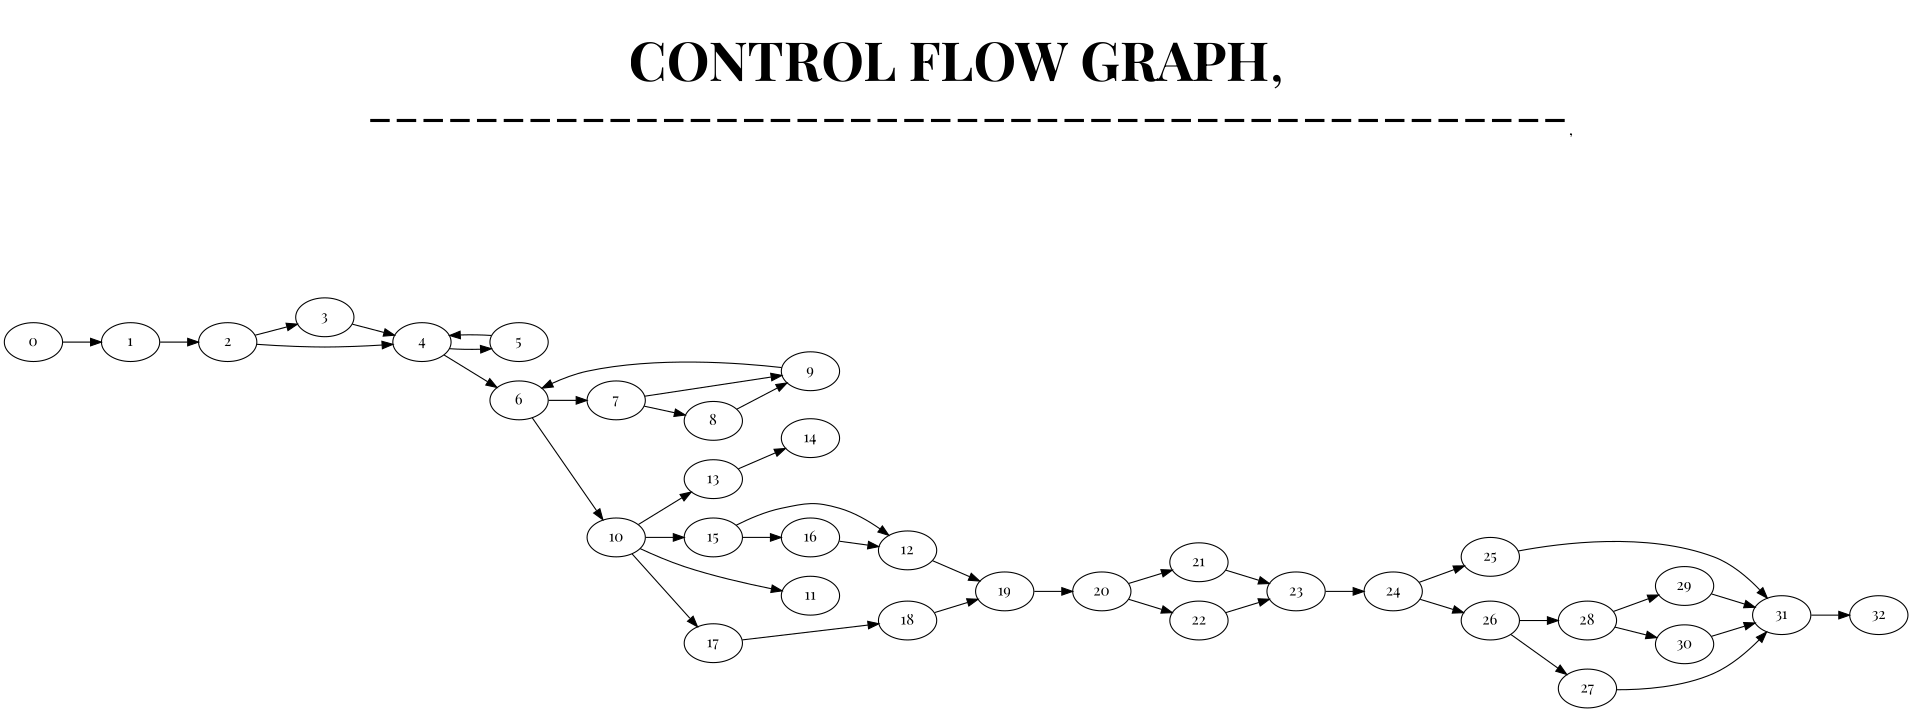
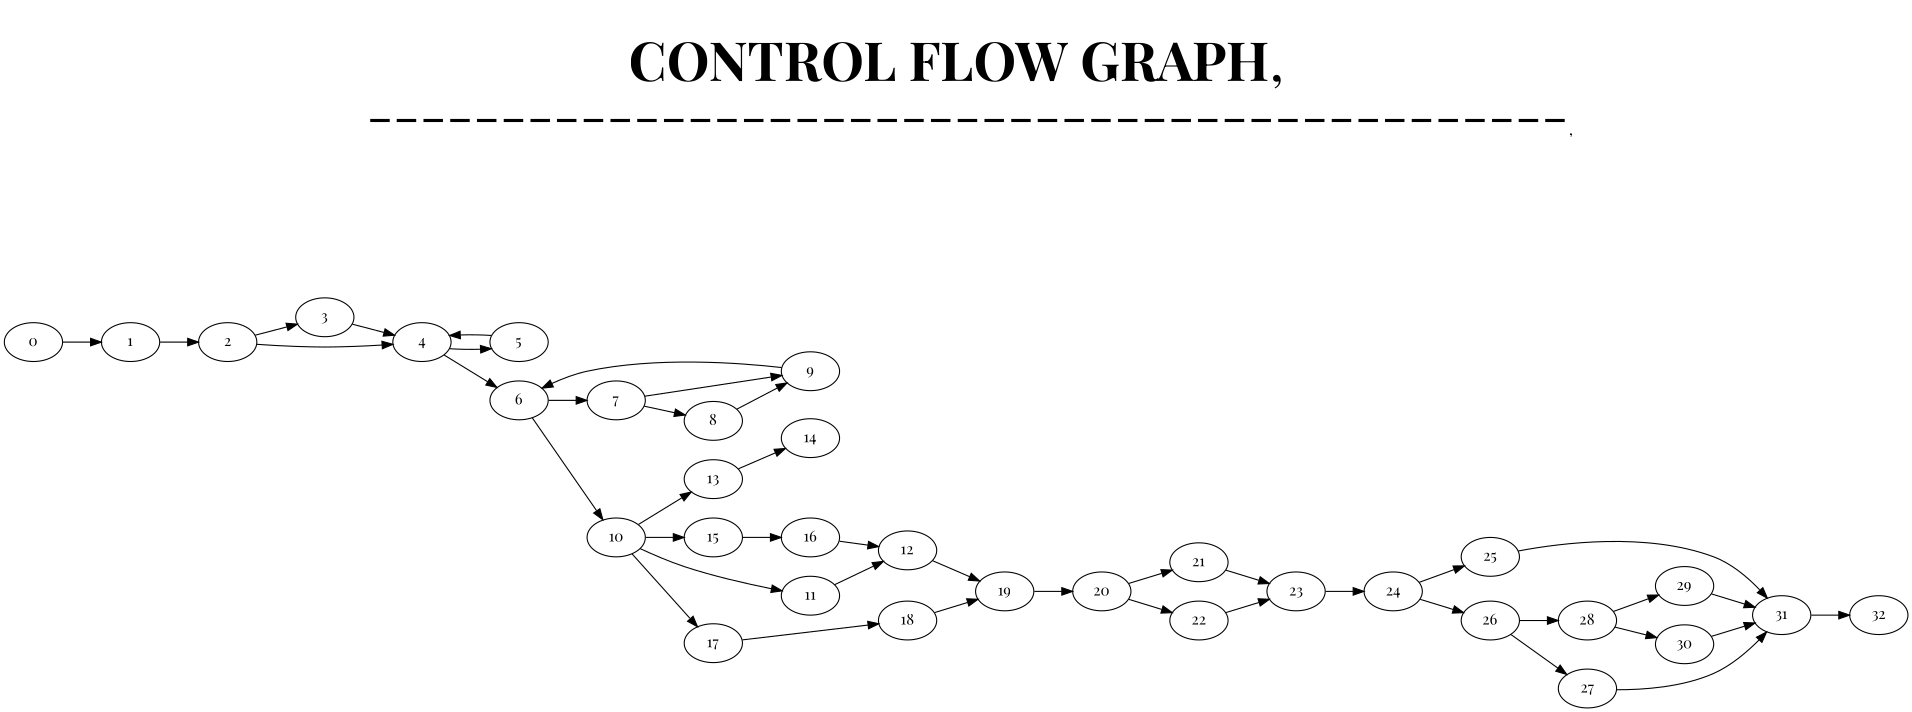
edge "15" -> "12": now "11" -> "12"
